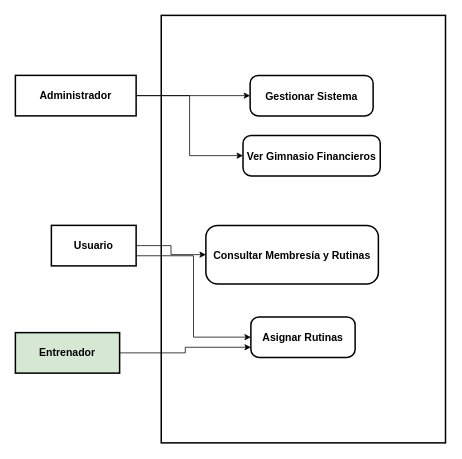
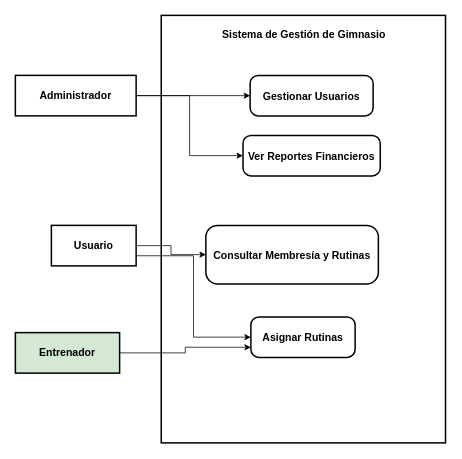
node "Sistema de Gestión de Gimnasio": added
node "Gestionar Sistema": label "Gestionar Sistema" -> "Gestionar Usuarios"
node "Ver Gimnasio Financieros": label "Ver Gimnasio Financieros" -> "Ver Reportes Financieros"
